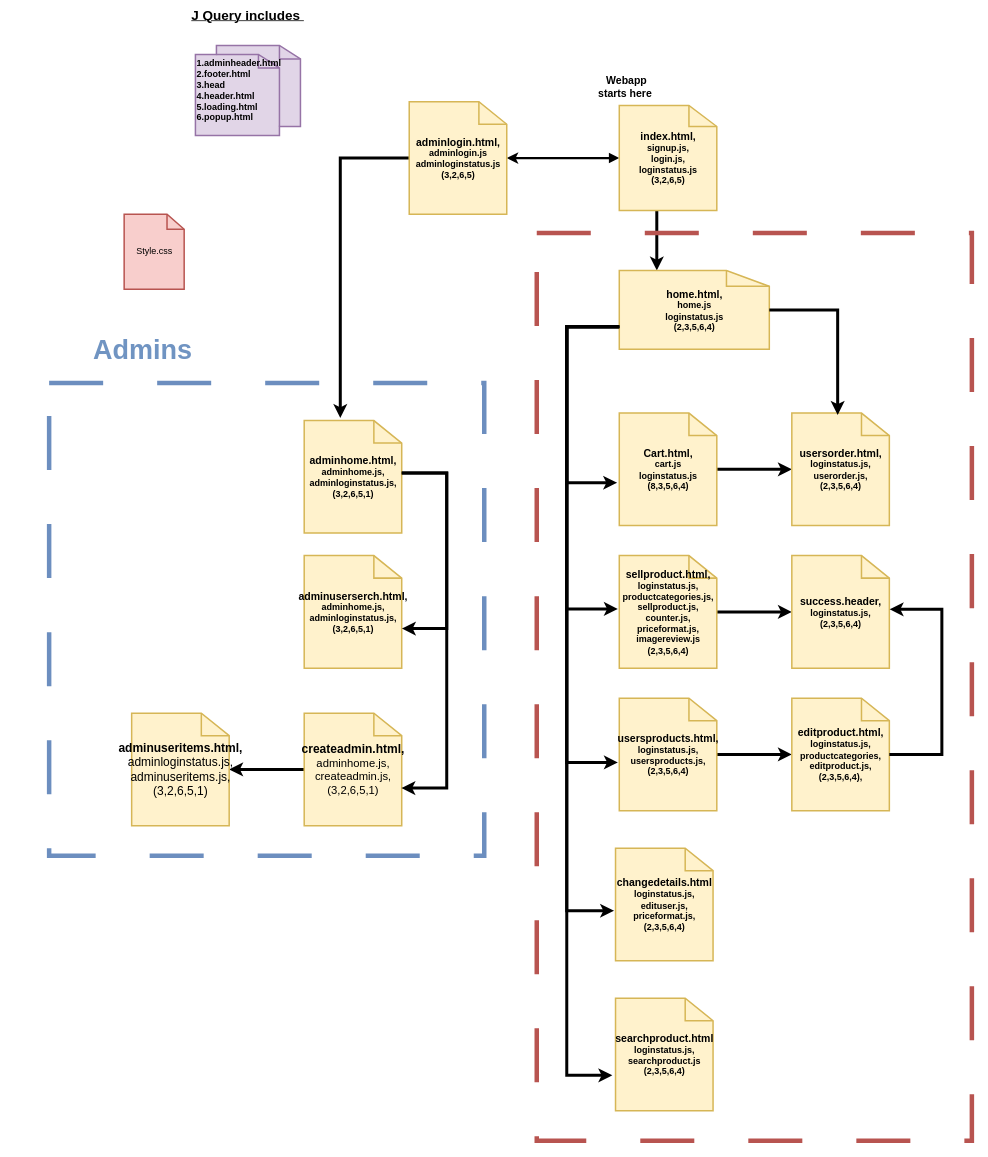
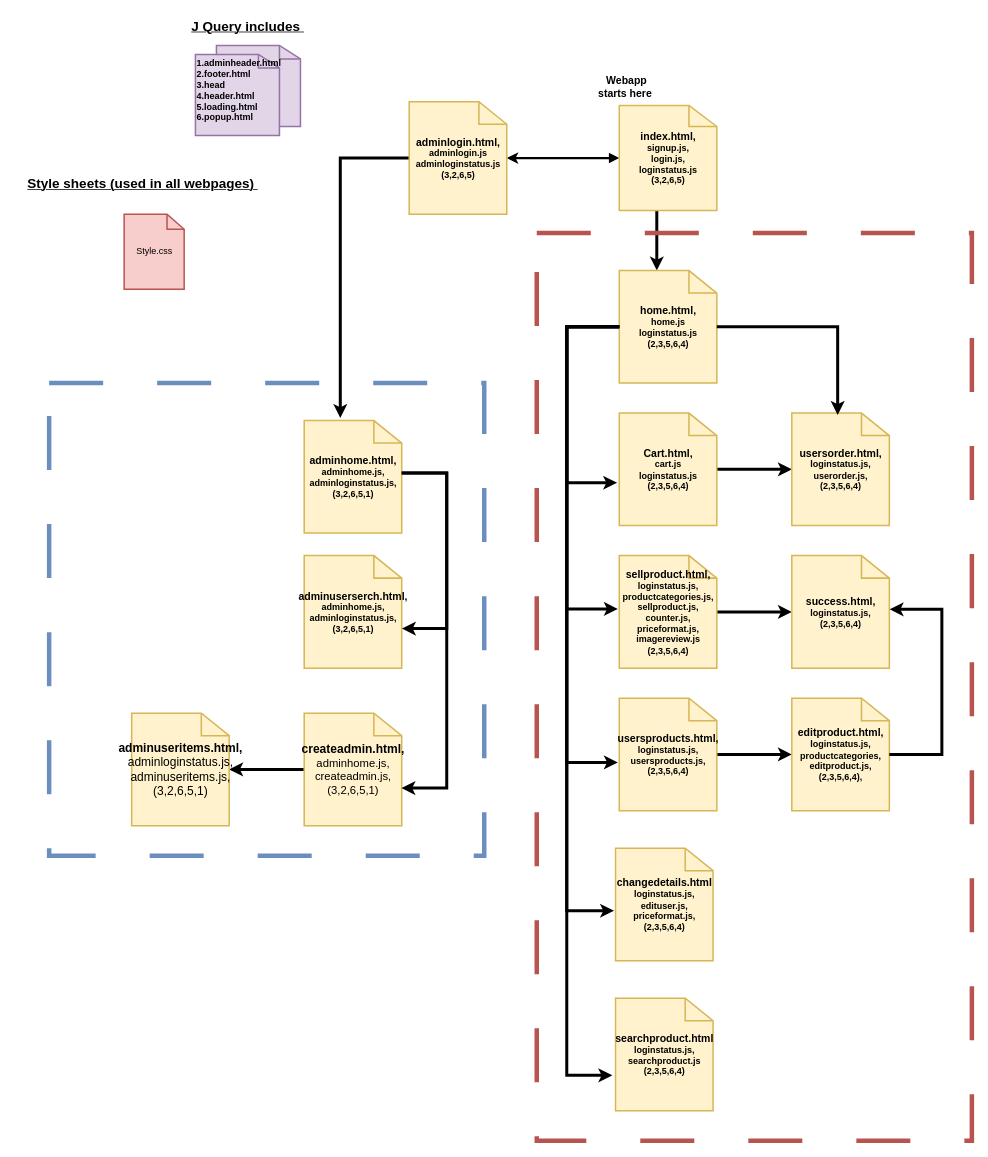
node "J Query includes": moved (248, 15) -> (248, 27)
node "Style sheets (used in all webpages)": added
node "home.html, home.js loginstatus.js (2,3,5,6,4)": size 150x79 -> 98x113
node "Admins": removed
node "Cart.html, cart.js loginstatus.js (8,3,5,6,4)": label "Cart.html, cart.js loginstatus.js (8,3,5,6,4)" -> "Cart.html, cart.js loginstatus.js (2,3,5,6,4)"
node "success.header, loginstatus.js, (2,3,5,6,4)": label "success.header, loginstatus.js, (2,3,5,6,4)" -> "success.html, loginstatus.js, (2,3,5,6,4)"
